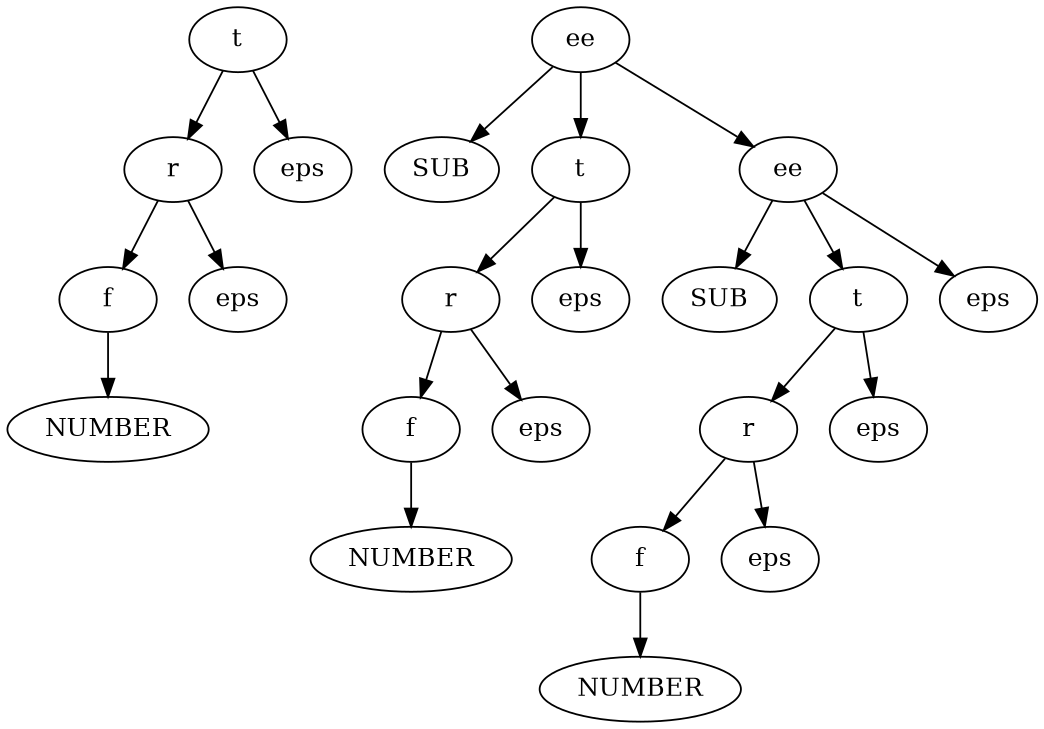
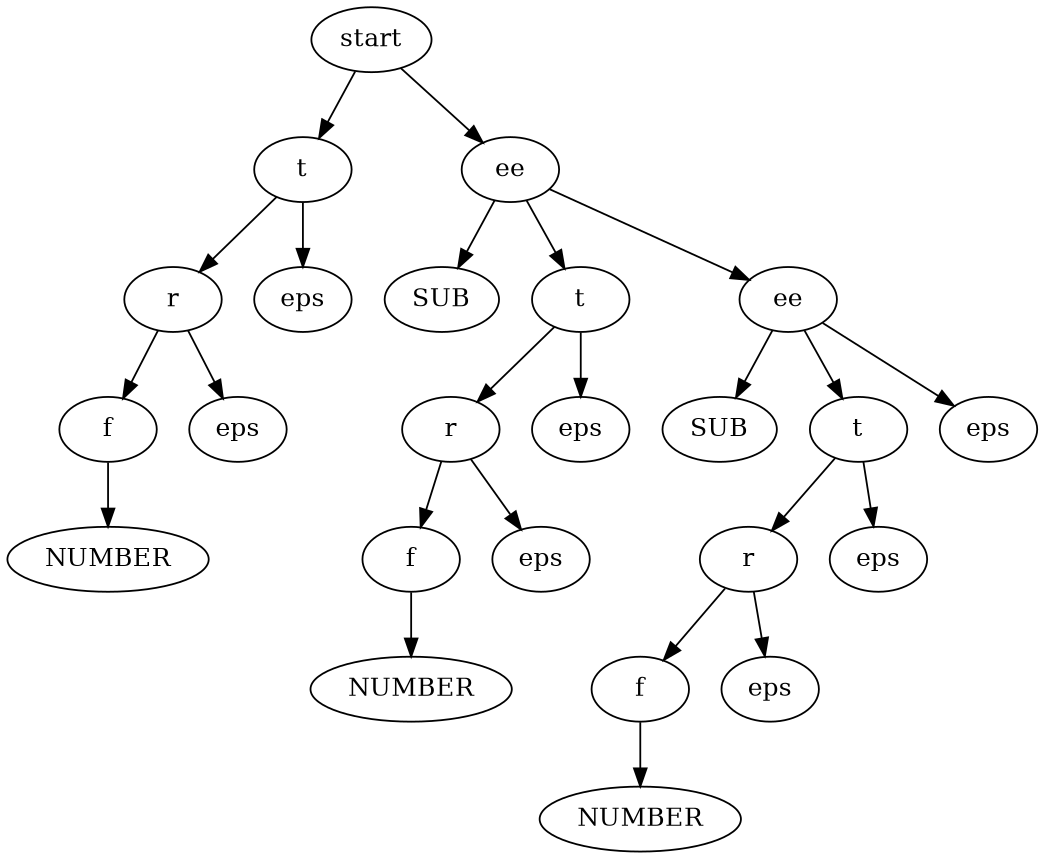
node "start": added
